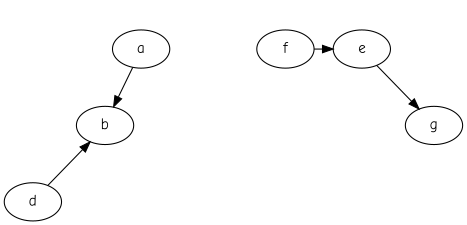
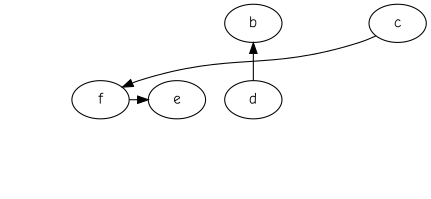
node "c": added
node "a": removed
node "g": removed
